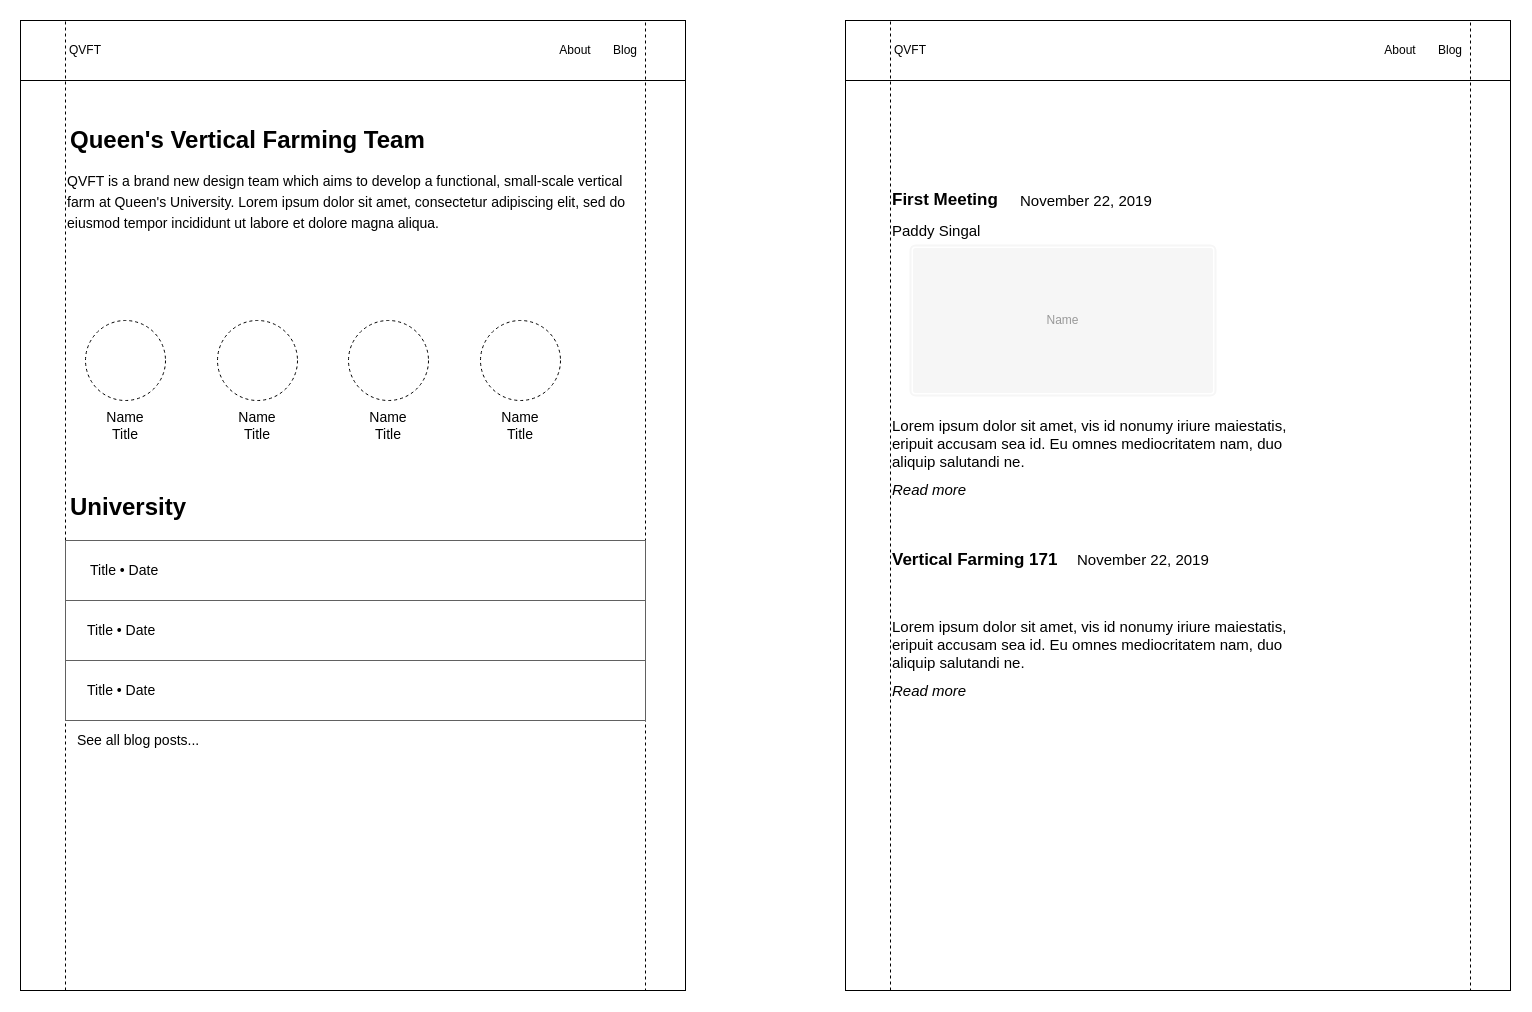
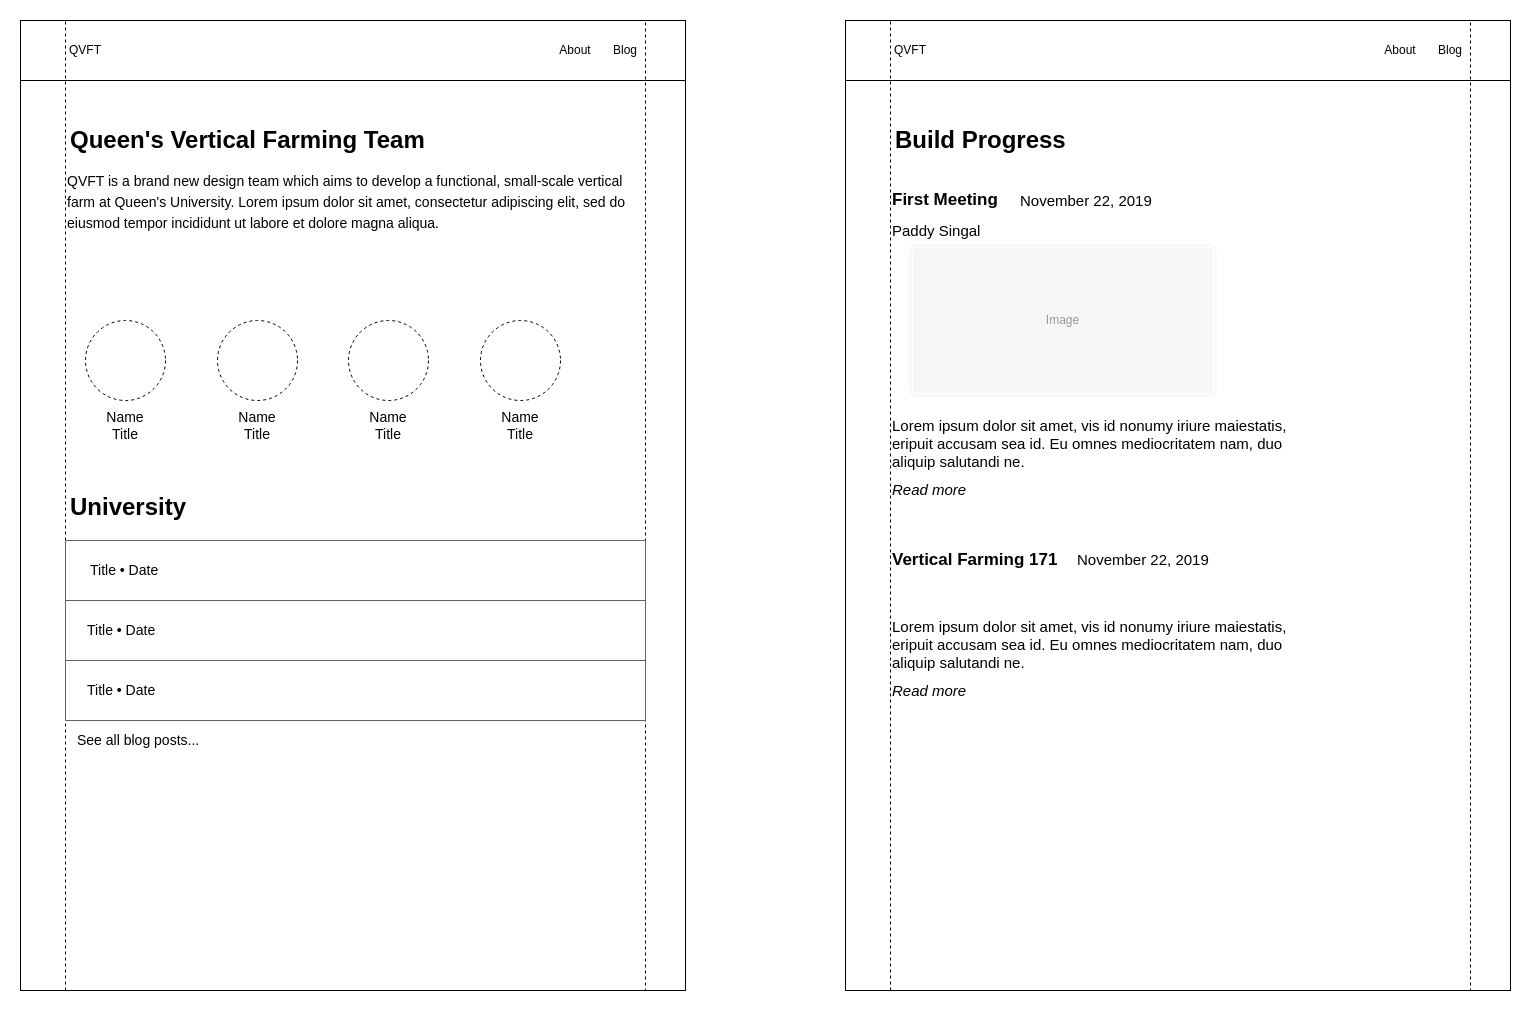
node "Build Progress": added
node "Name": label "Name" -> "Image"
